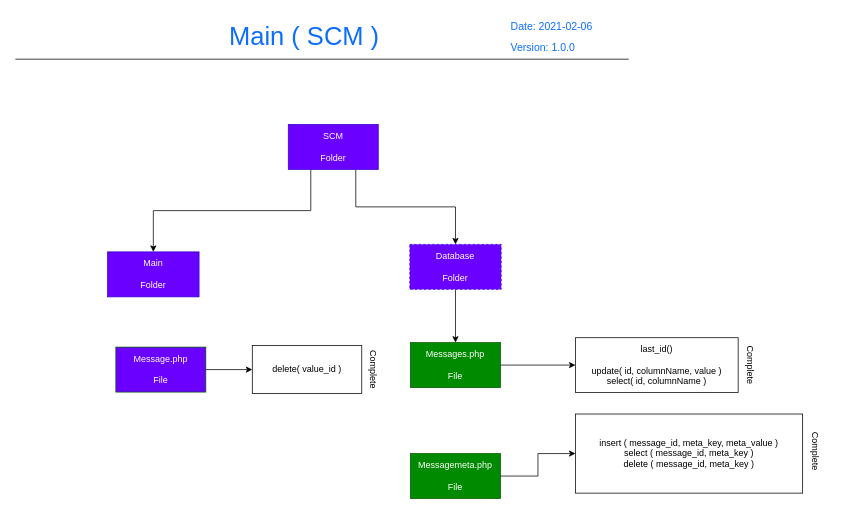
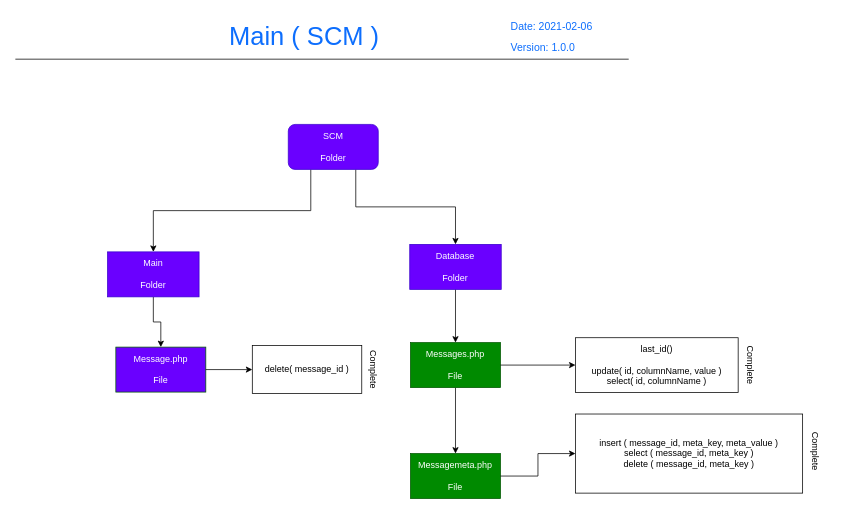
node "SCM Folder": shape rectangle -> rounded rectangle
node "Database Folder": style dashed -> solid
edge "Main Folder" -> "Message.php File": added
node "delete( value_id )": label "delete( value_id )" -> "delete( message_id )"
edge "Messages.php File" -> "Messagemeta.php File": added
